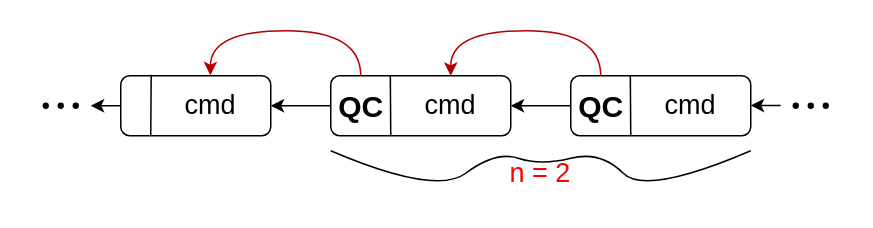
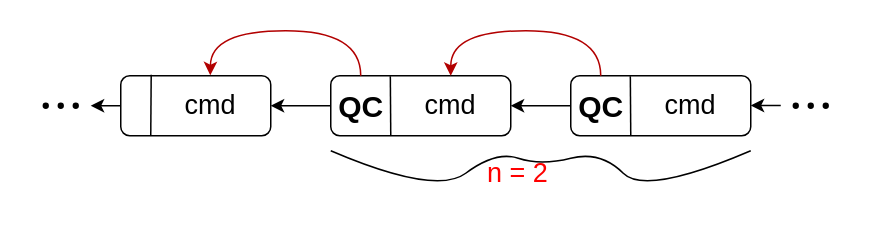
node "n = 2": moved (541, 173) -> (518, 173)
